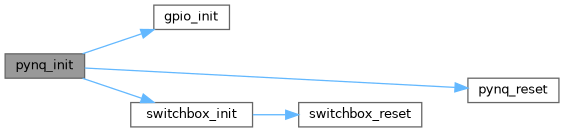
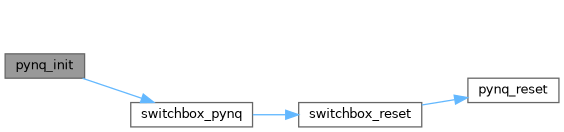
node "gpio_init": removed
edge "pynq_init" -> "pynq_reset": now "switchbox_reset" -> "pynq_reset"
node "switchbox_init": label "switchbox_init" -> "switchbox_pynq"
